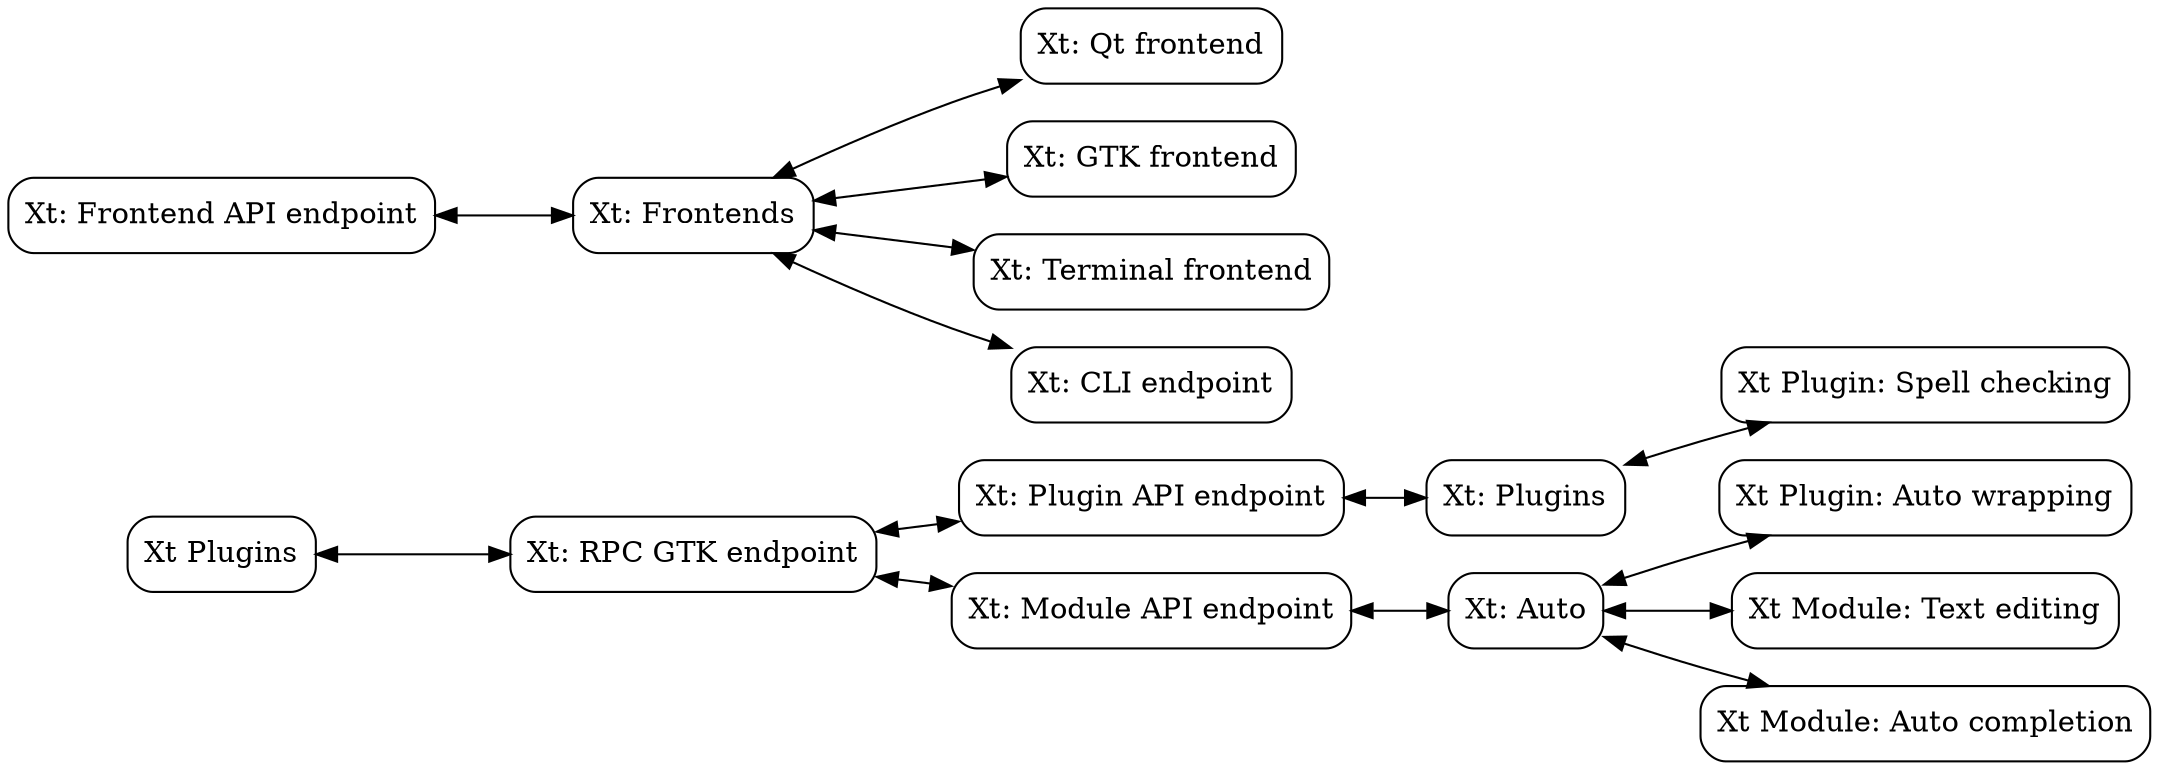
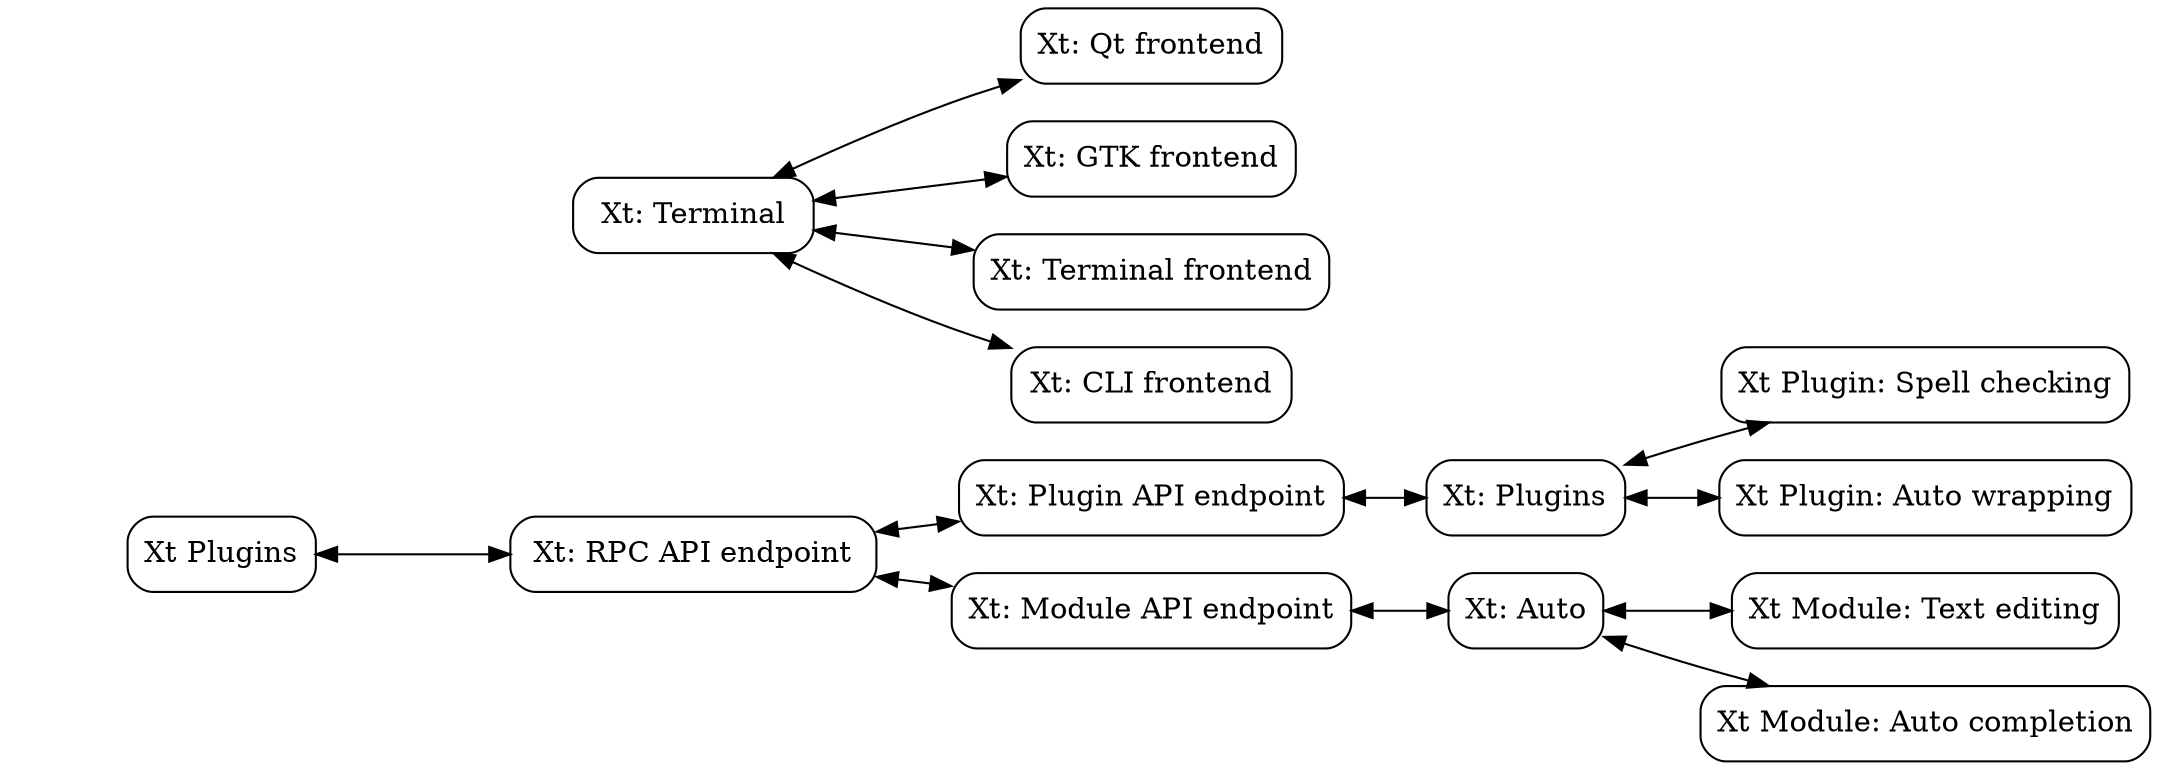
node "Xt: Frontend API endpoint": removed
node "Xt: Frontends": label "Xt: Frontends" -> "Xt: Terminal"
node "Xt: CLI endpoint": label "Xt: CLI endpoint" -> "Xt: CLI frontend"
node "Xt: RPC GTK endpoint": label "Xt: RPC GTK endpoint" -> "Xt: RPC API endpoint"
edge "Xt Plugin: Auto wrapping" -- "Xt: Auto": now "Xt Plugin: Auto wrapping" -- "Xt: Plugins"
